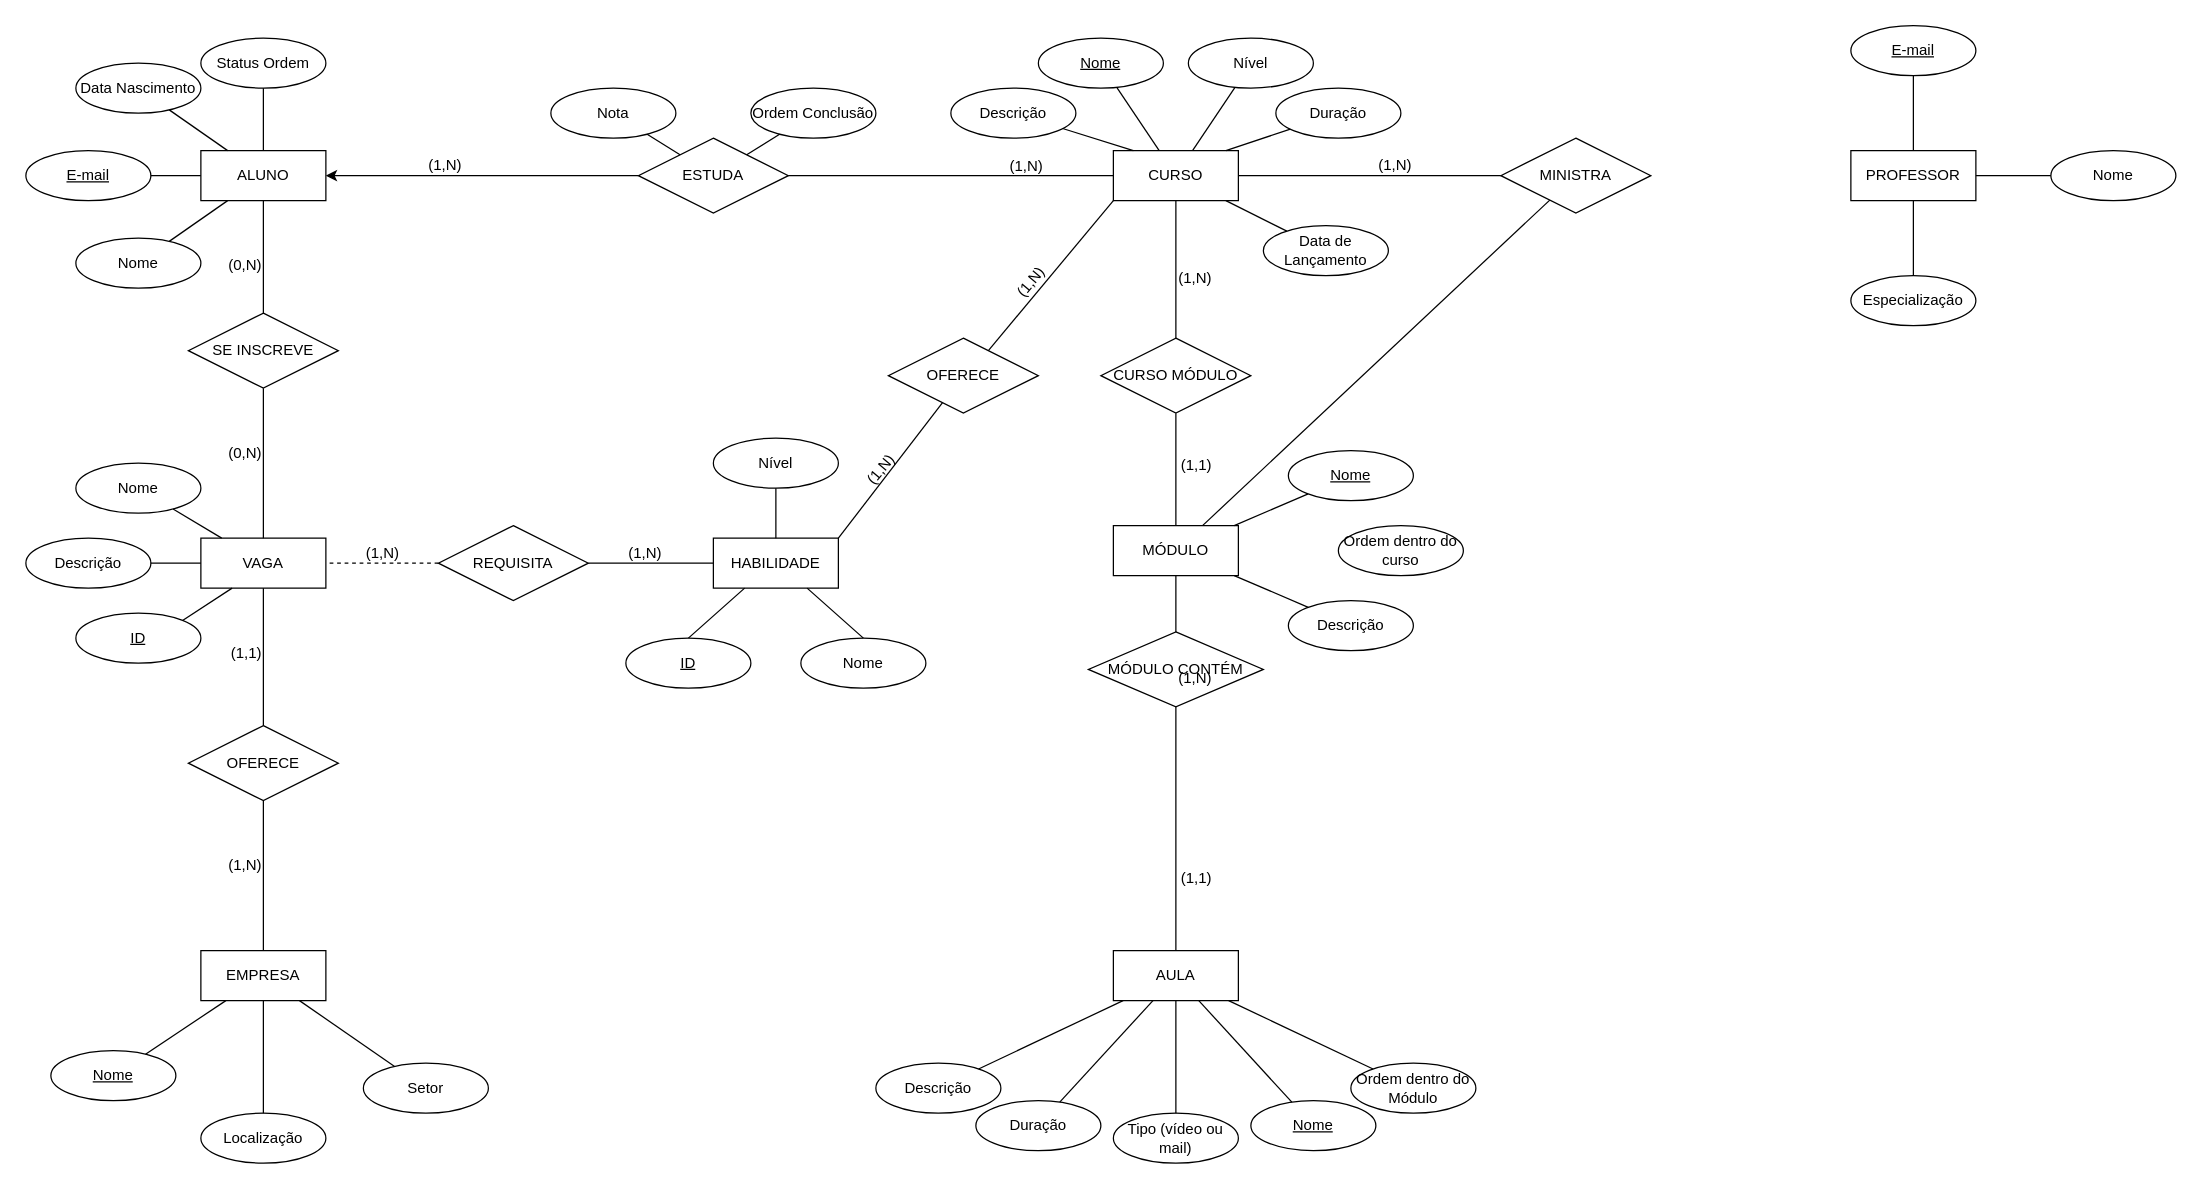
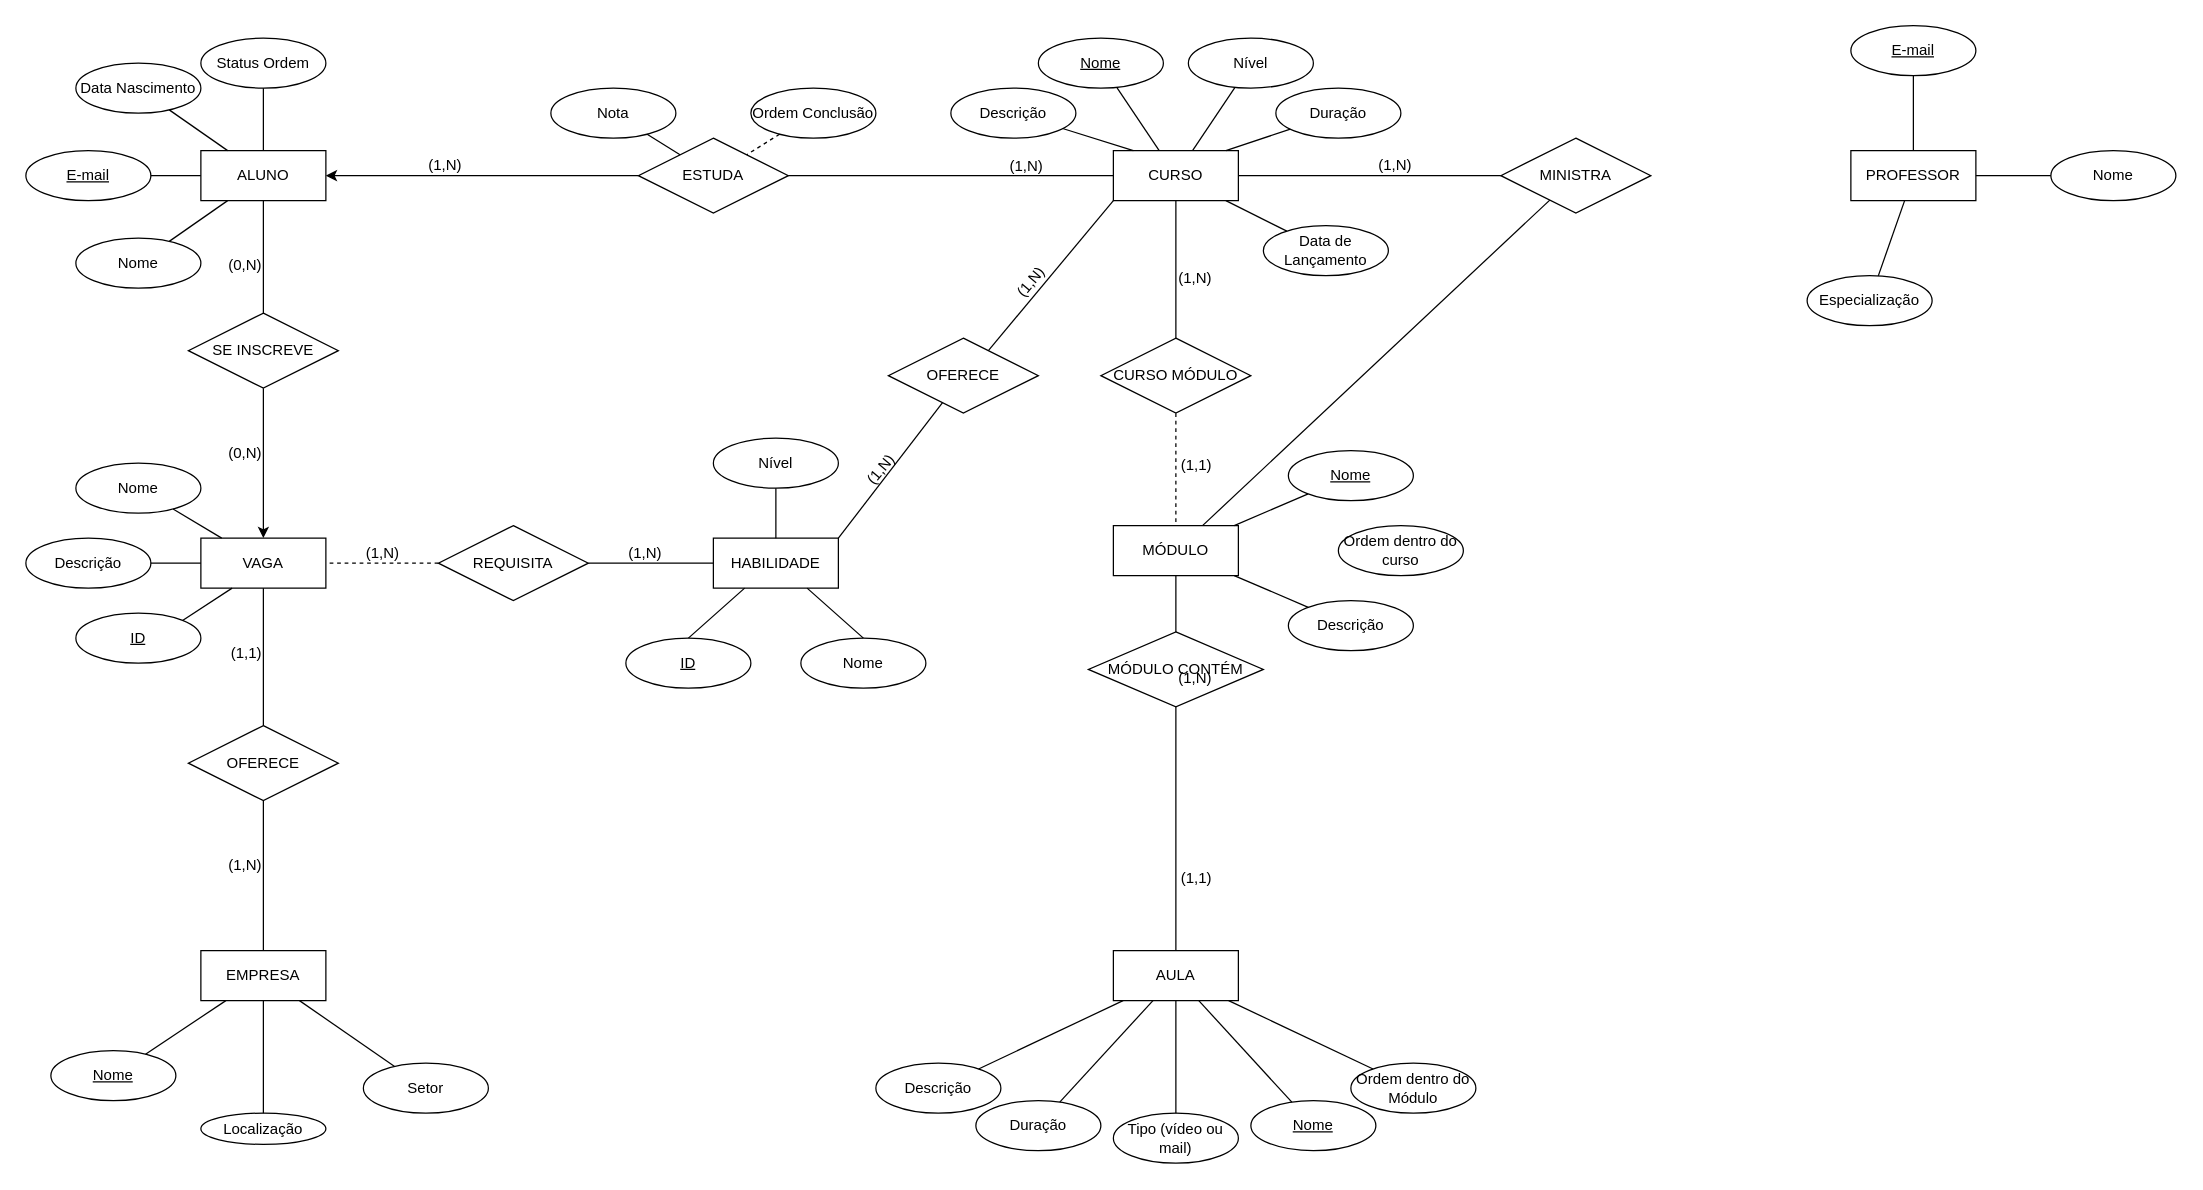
edge "Ordem Conclusão" -- "ESTUDA": style solid -> dashed
node "Especialização": moved (1913, 301) -> (1869, 301)
edge "CURSO MÓDULO" -- "MÓDULO": style solid -> dashed
edge "SE INSCREVE" -- "VAGA": arrowhead none -> classic
node "Localização": size 125x50 -> 125x31
